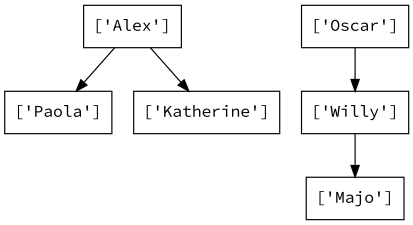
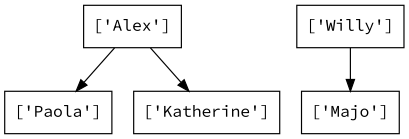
node "['Oscar']": removed
